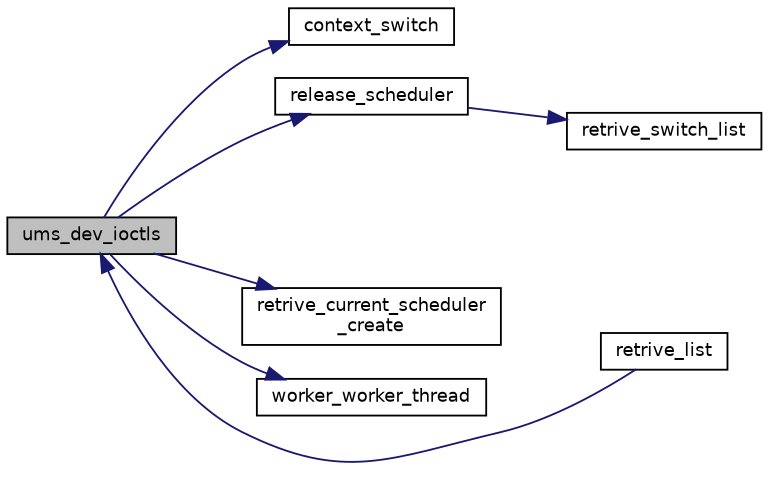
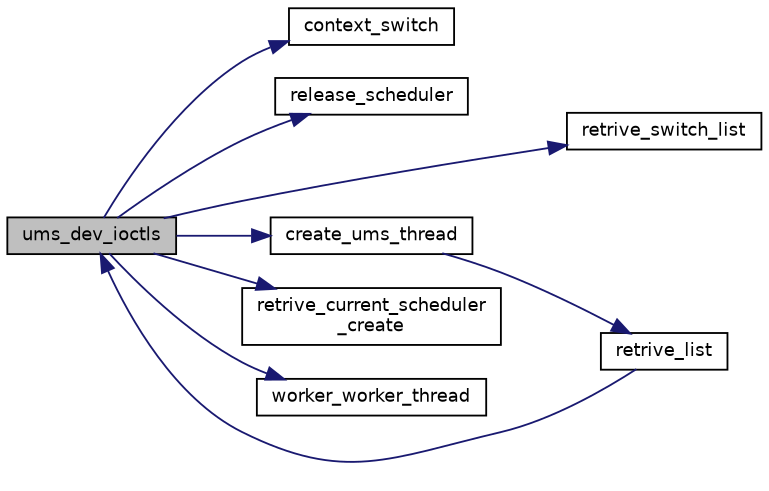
edge "release_scheduler" -> "retrive_switch_list": now "ums_dev_ioctls" -> "retrive_switch_list"
node "create_ums_thread": added
